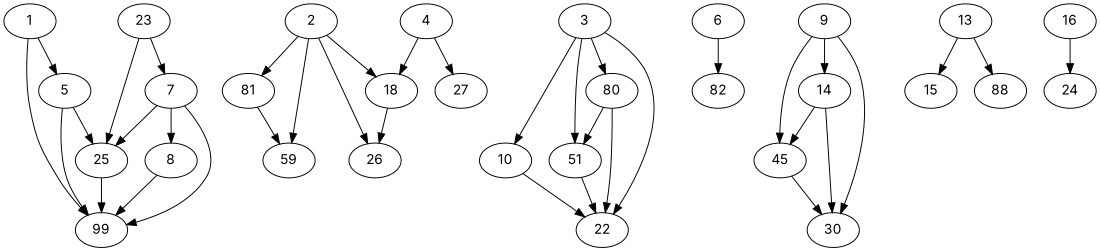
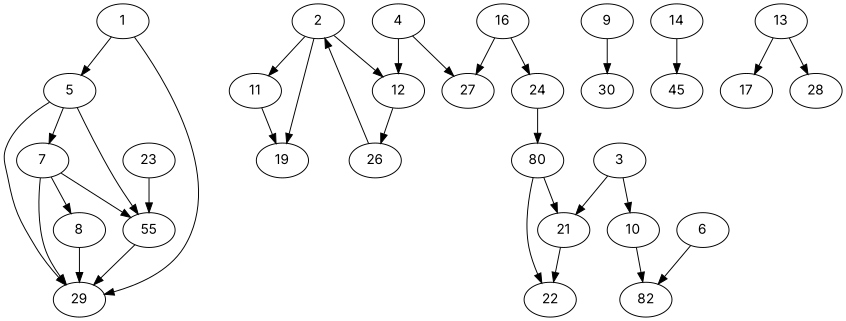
edge "9" -> "14": removed
edge "23" -> "7": now "5" -> "7"
edge "16" -> "27": added
edge "3" -> "80": now "24" -> "80"
edge "9" -> "45": removed
edge "2" -> "26": reversed
node "81": label "81" -> "11"
node "18": label "18" -> "12"
node "15": label "15" -> "17"
node "88": label "88" -> "28"
edge "3" -> "22": removed
edge "14" -> "30": removed
node "25": label "25" -> "55"
node "59": label "59" -> "19"
node "51": label "51" -> "21"
edge "45" -> "30": removed
edge "10" -> "22": now "10" -> "82"
node "99": label "99" -> "29"
